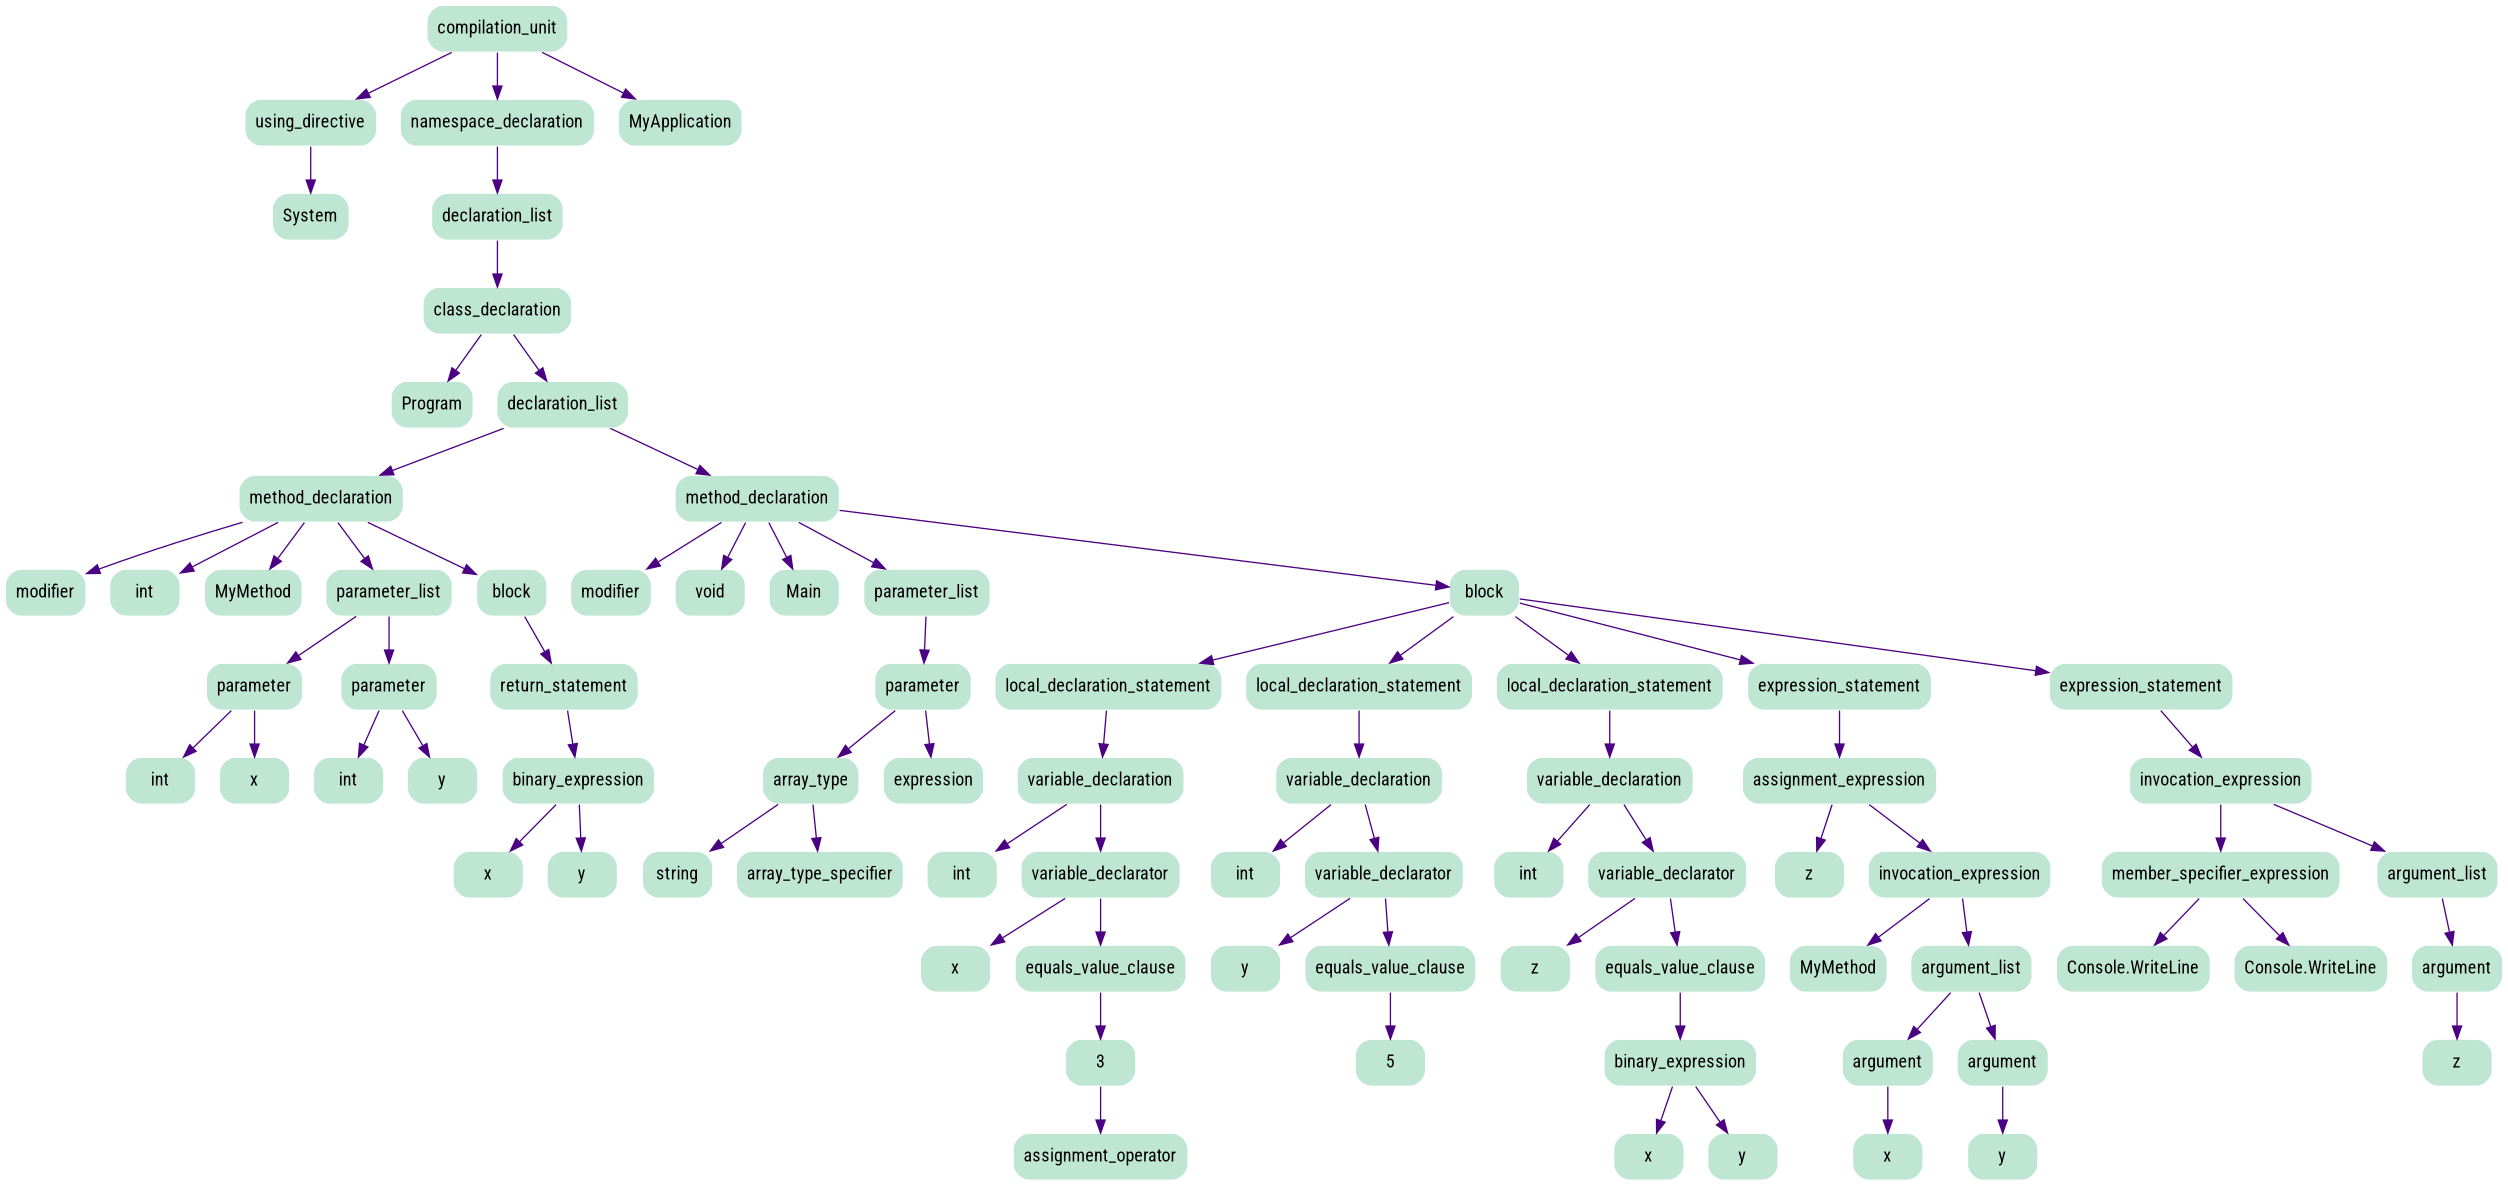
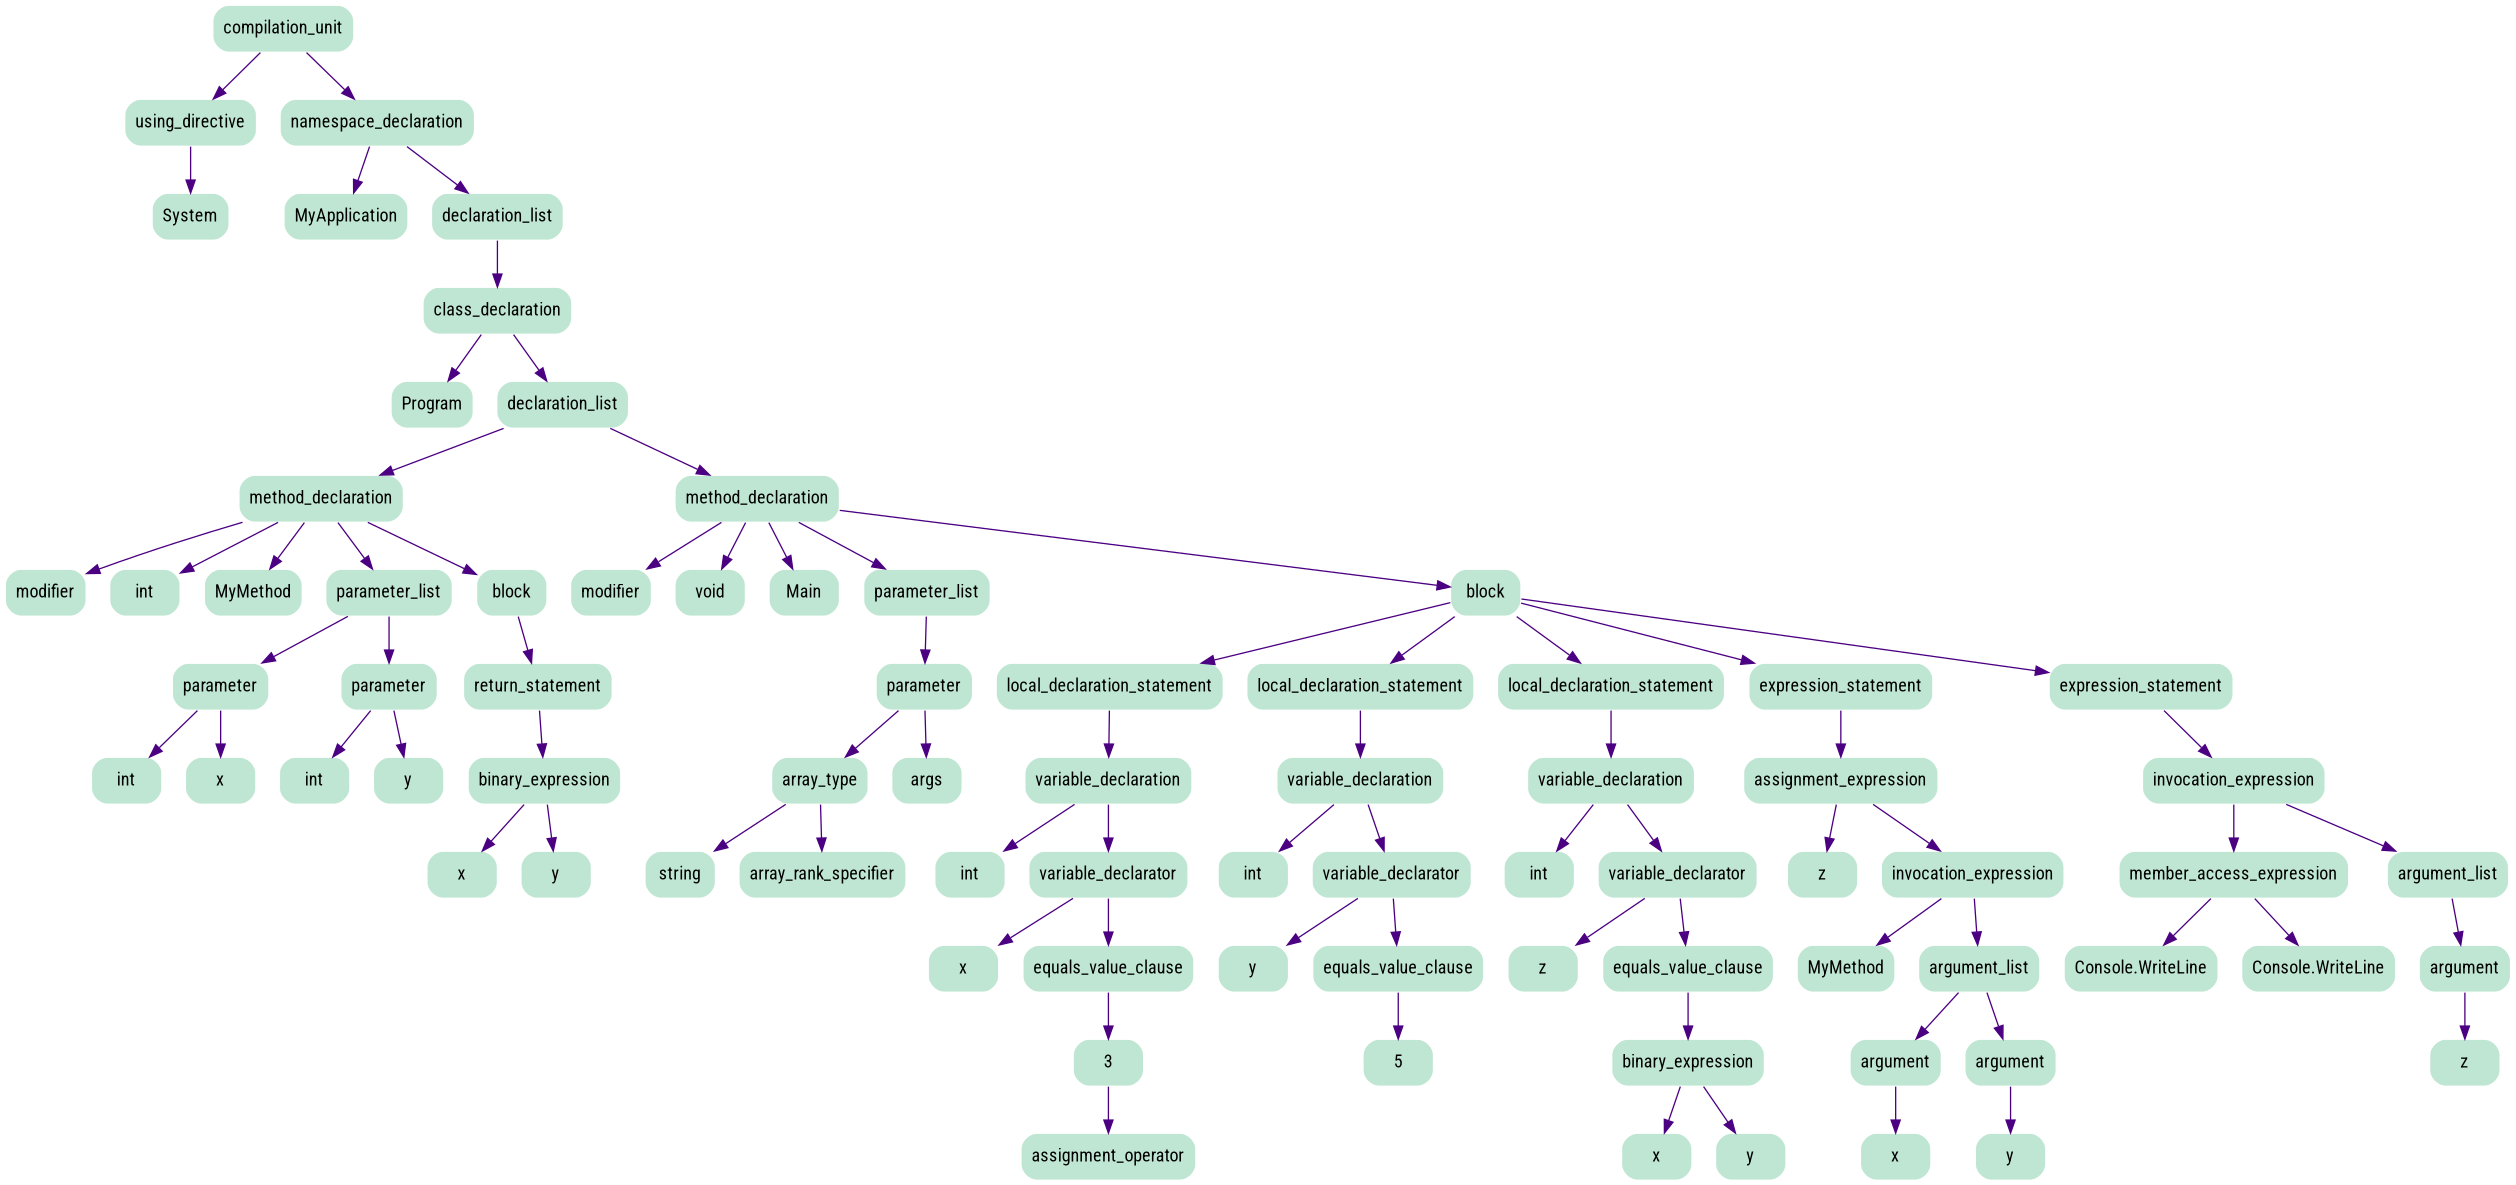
edge "compilation_unit" -> "MyApplication": now "namespace_declaration" -> "MyApplication"
node "expression": label "expression" -> "args"
node "array_type_specifier": label "array_type_specifier" -> "array_rank_specifier"
node "member_specifier_expression": label "member_specifier_expression" -> "member_access_expression"
